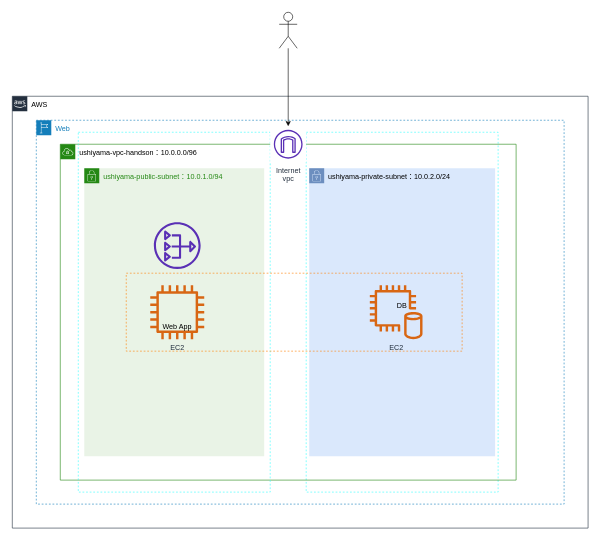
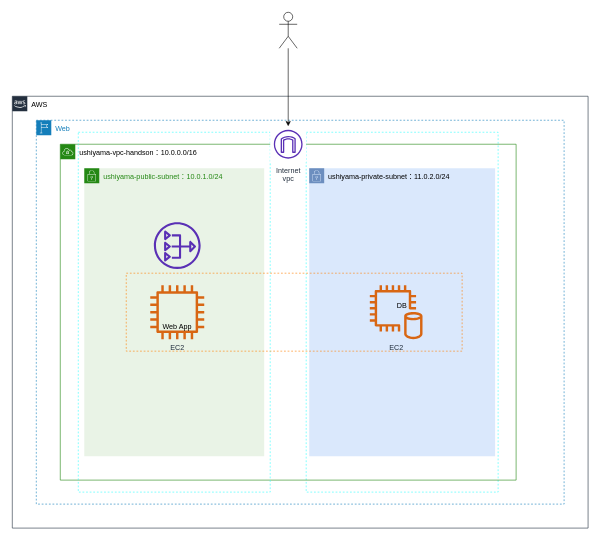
node "ushiyama-vpc-handson：10.0.0.0/96": label "ushiyama-vpc-handson：10.0.0.0/96" -> "ushiyama-vpc-handson：10.0.0.0/16"
node "ushiyama-public-subnet：10.0.1.0/94": label "ushiyama-public-subnet：10.0.1.0/94" -> "ushiyama-public-subnet：10.0.1.0/24"
node "ushiyama-private-subnet：10.0.2.0/24": label "ushiyama-private-subnet：10.0.2.0/24" -> "ushiyama-private-subnet：11.0.2.0/24"
